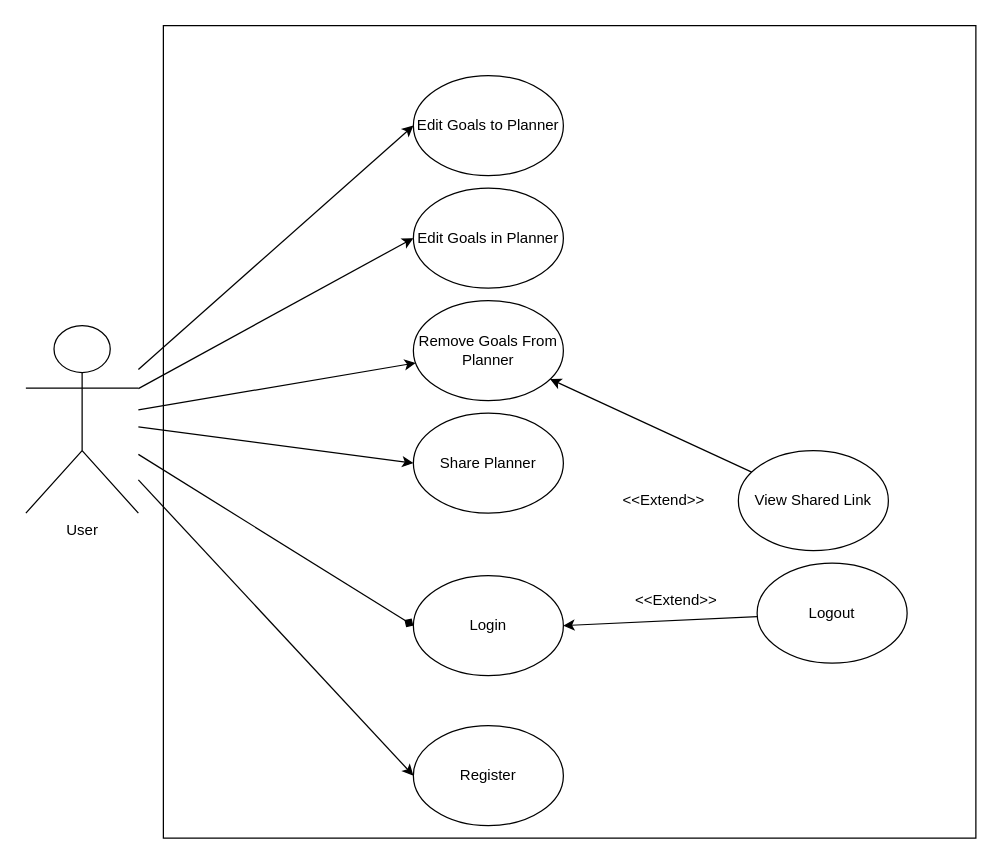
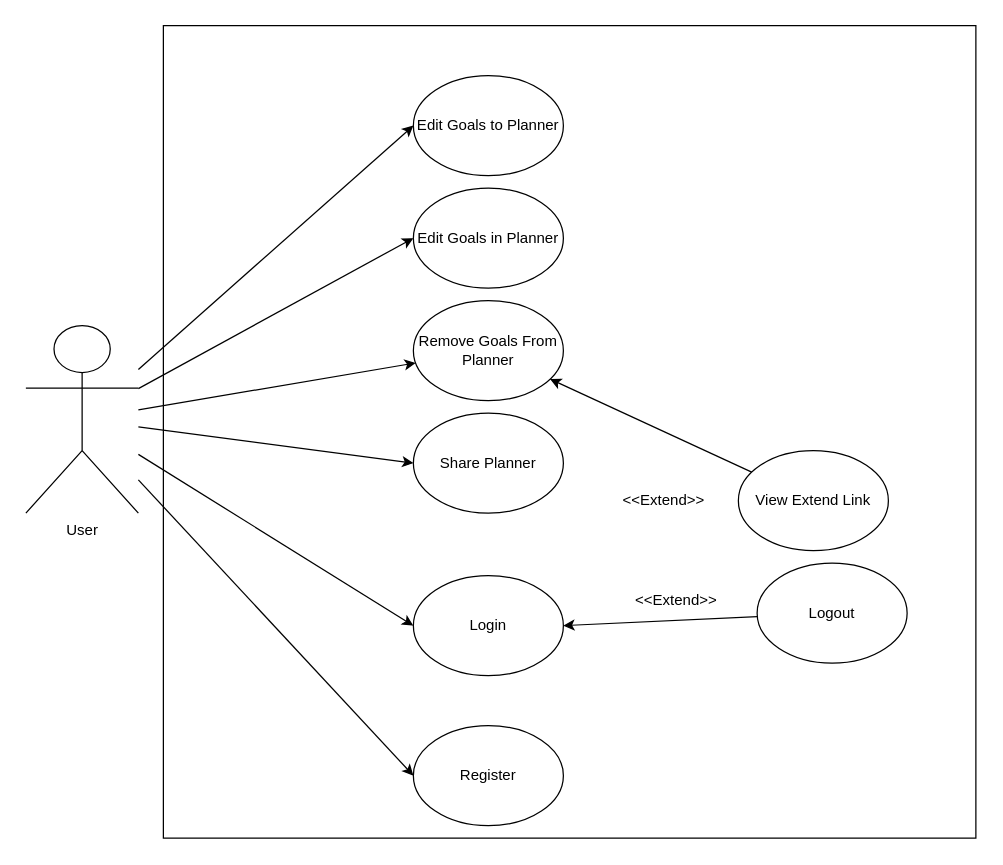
node "View Shared Link": label "View Shared Link" -> "View Extend Link"
edge "User" -> "Login": arrowhead diamond -> classic
